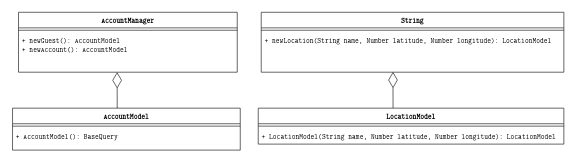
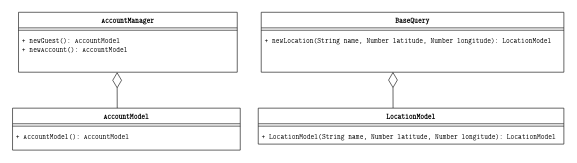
node "String": label "String" -> "BaseQuery"
node "+ AccountModel(): BaseQuery": label "+ AccountModel(): BaseQuery" -> "+ AccountModel(): AccountModel"
